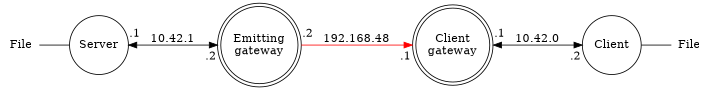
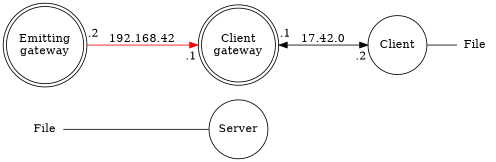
edge "Emitting gateway" -- "Client gateway": label "  192.168.48  " -> "  192.168.42  "
edge "Client gateway" -- "Client": label "  10.42.0  " -> "  17.42.0  "
edge "Server" -- "Emitting gateway": removed, label "10.42.1"
